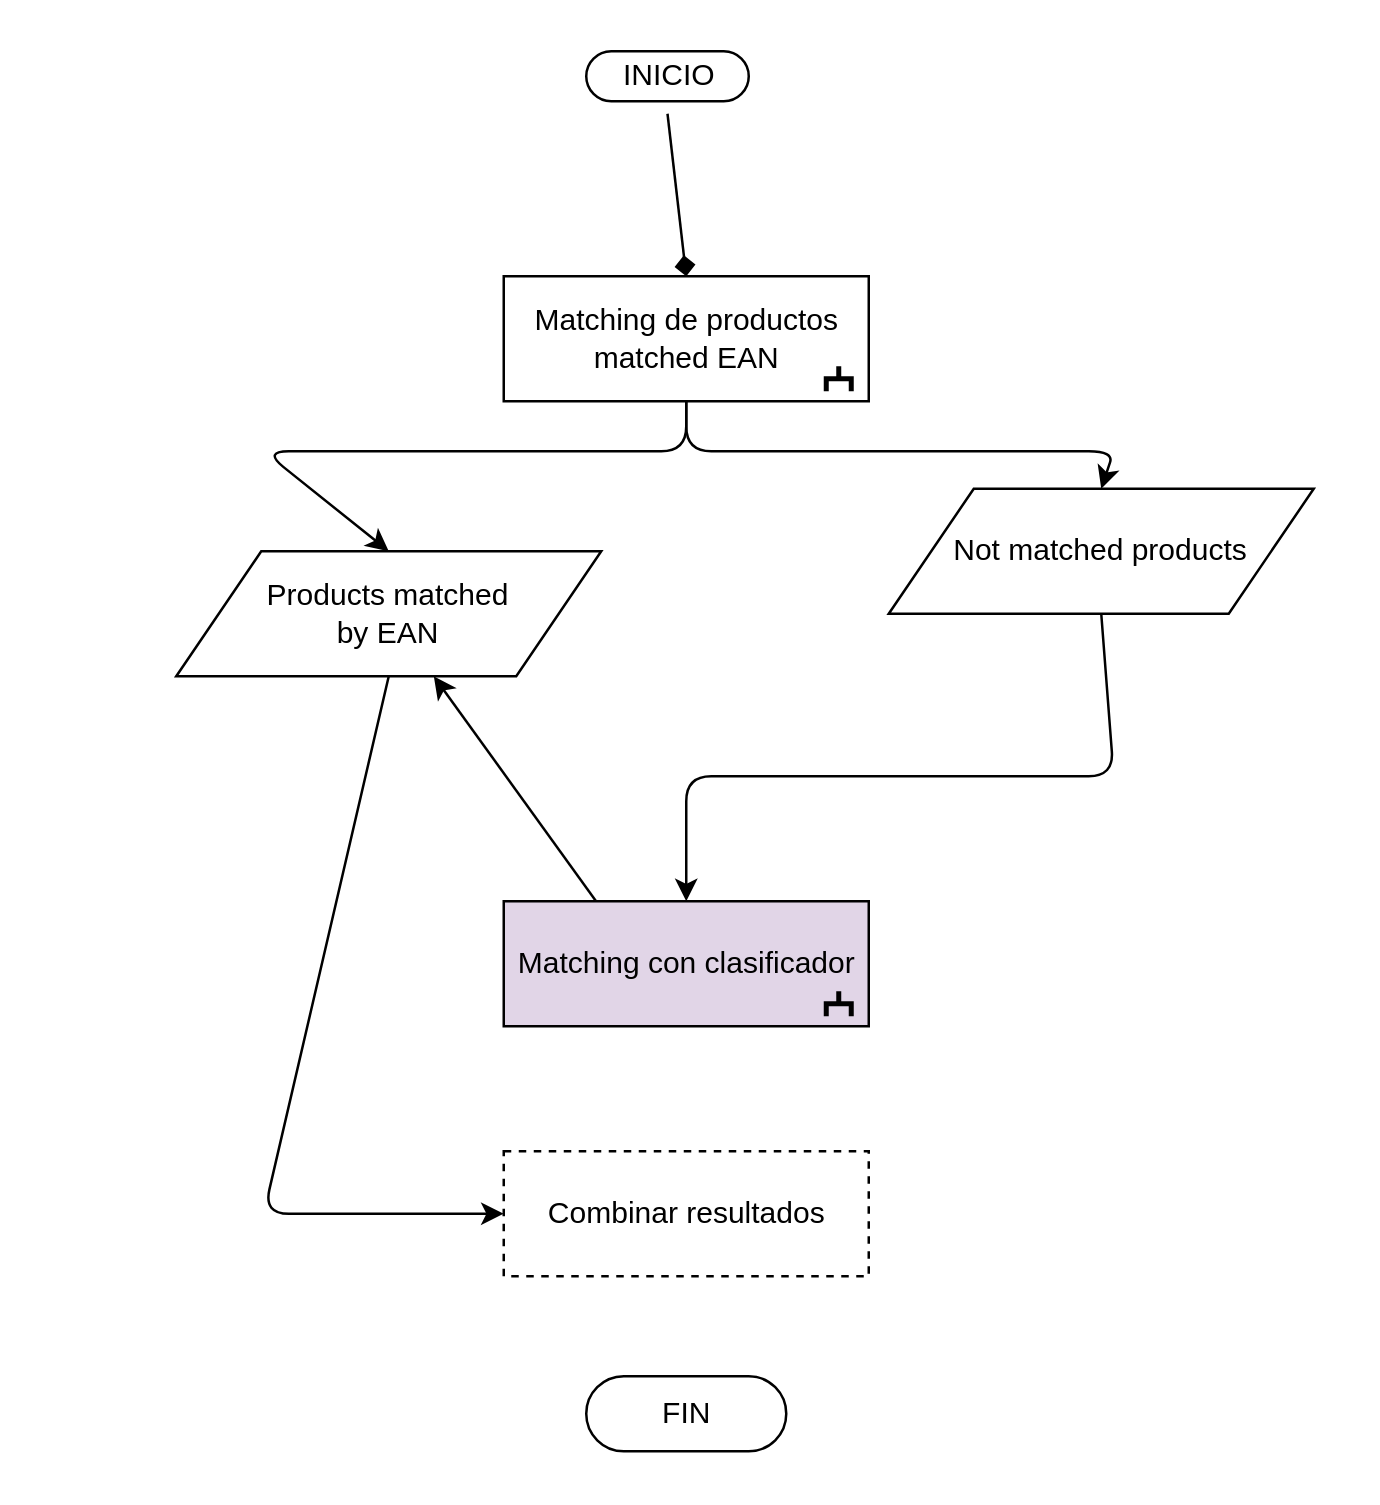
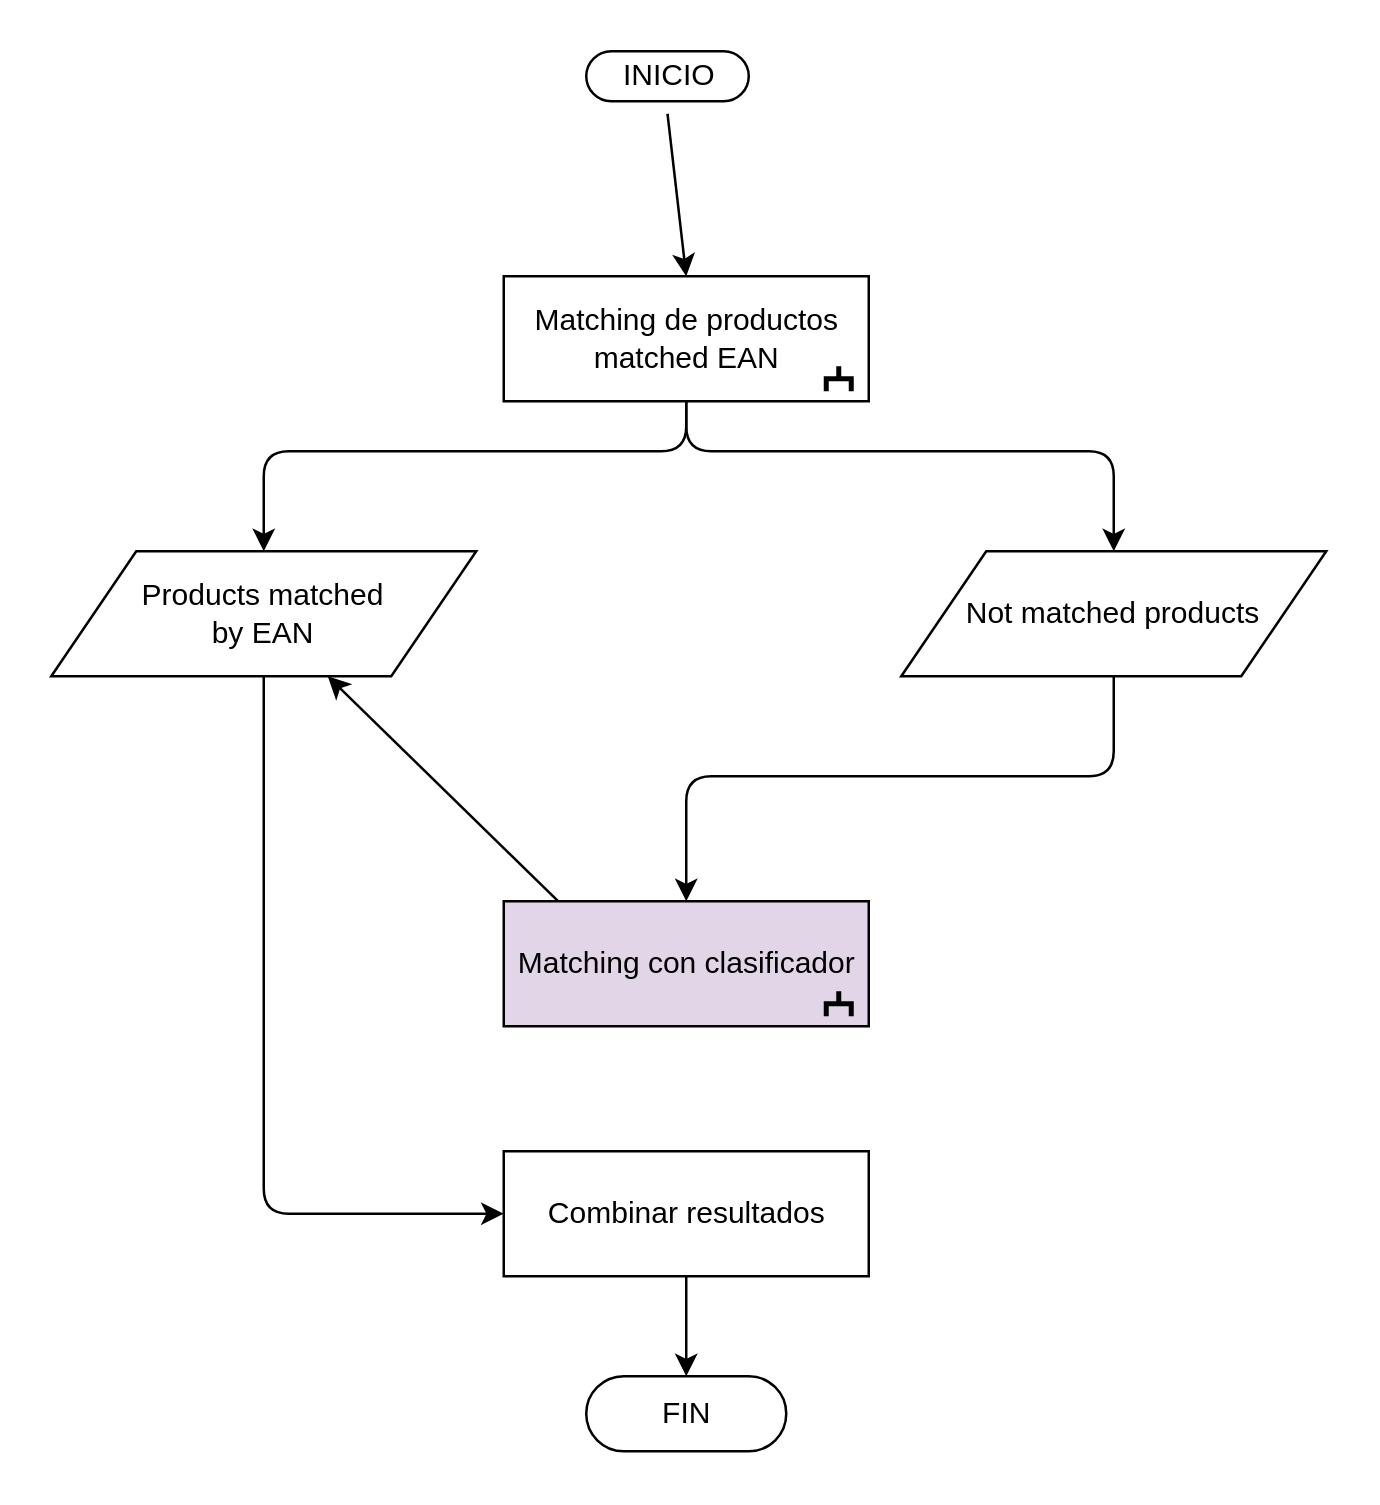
edge "INICIO" -> "Matching de productos matched EAN": arrowhead diamond -> classic
node "Not matched products": moved (1101, 551) -> (1114, 614)
node "Products matched by EAN": moved (389, 614) -> (264, 614)
node "Combinar resultados": style dashed -> solid
edge "Combinar resultados" -> "FIN": added
